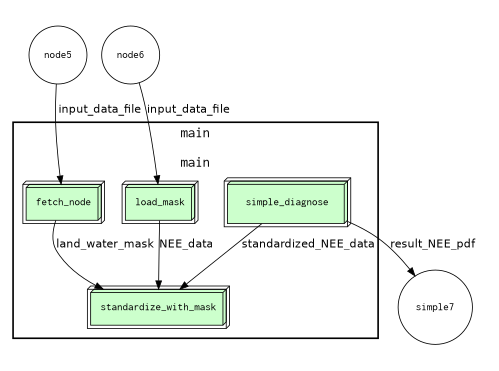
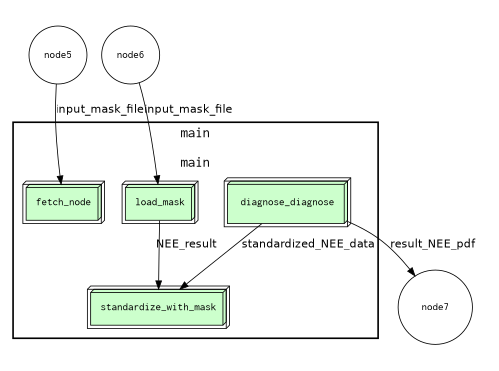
edge "node5" -> "fetch_node": label "input_data_file" -> "input_mask_file"
edge "node6" -> "load_mask": label "input_data_file" -> "input_mask_file"
node "simple_diagnose": label "simple_diagnose" -> "diagnose_diagnose"
edge "load_mask" -> "standardize_with_mask": label "NEE_data" -> "NEE_result"
edge "fetch_node" -> "standardize_with_mask": removed, label "land_water_mask"
node "simple7": label "simple7" -> "node7"
